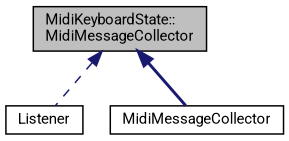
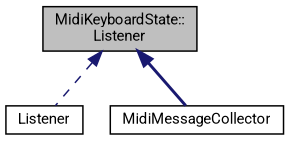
node "MidiKeyboardState:: MidiMessageCollector": label "MidiKeyboardState:: MidiMessageCollector" -> "MidiKeyboardState:: Listener"
